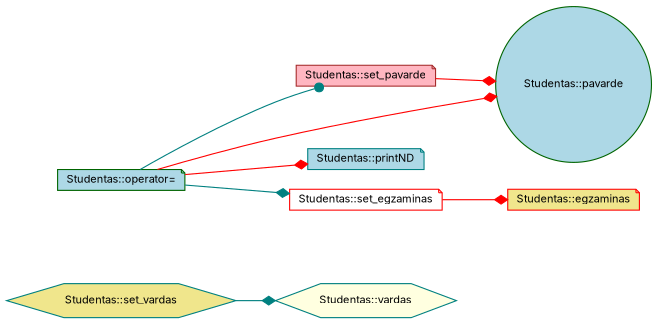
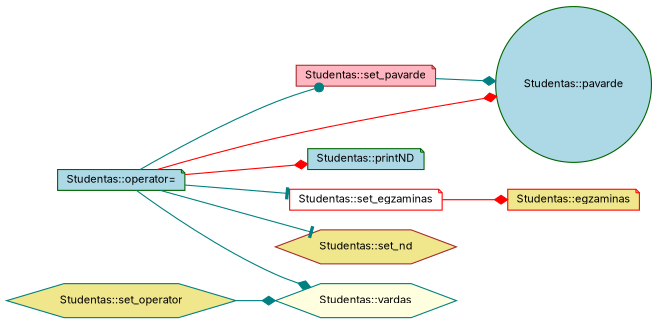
edge "Studentas::set_pavarde" -> "Studentas::pavarde": color red -> teal
node "Studentas::printND": color teal -> darkgreen
edge "Studentas::operator=" -> "Studentas::set_egzaminas": arrowhead diamond -> tee
edge "Studentas::operator=" -> "Studentas::vardas": added
node "Studentas::set_nd": added
node "Studentas::set_vardas": label "Studentas::set_vardas" -> "Studentas::set_operator"
